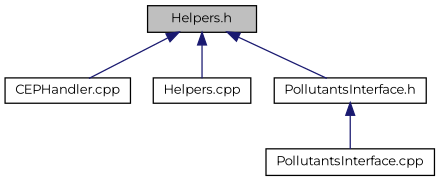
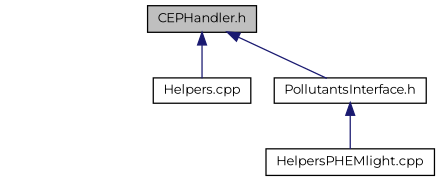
node "Helpers.h": label "Helpers.h" -> "CEPHandler.h"
node "CEPHandler.cpp": removed
node "PollutantsInterface.cpp": label "PollutantsInterface.cpp" -> "HelpersPHEMlight.cpp"
